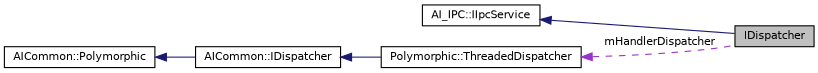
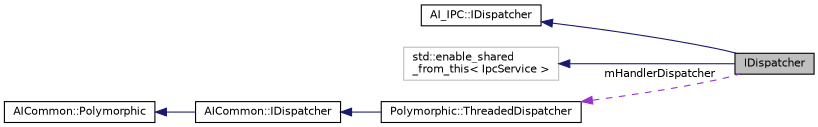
node "AI_IPC::IIpcService": label "AI_IPC::IIpcService" -> "AI_IPC::IDispatcher"
node "std::enable_shared _from_this< IpcService >": added
